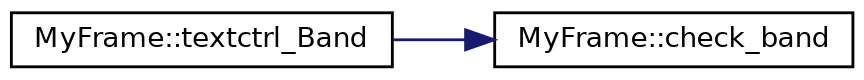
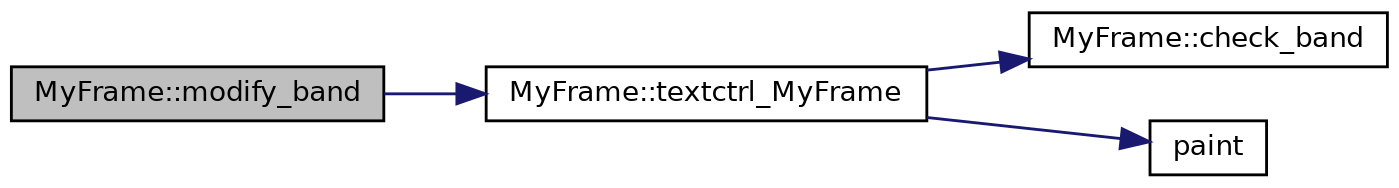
node "MyFrame::textctrl_Band": label "MyFrame::textctrl_Band" -> "MyFrame::textctrl_MyFrame"
node "MyFrame::modify_band": added
node "paint": added
